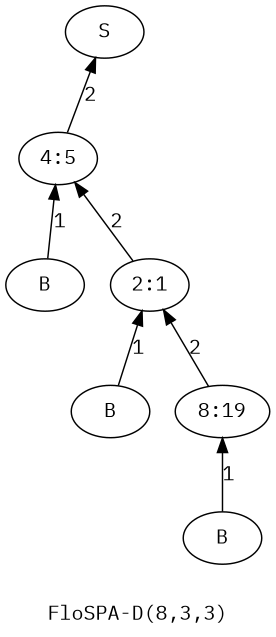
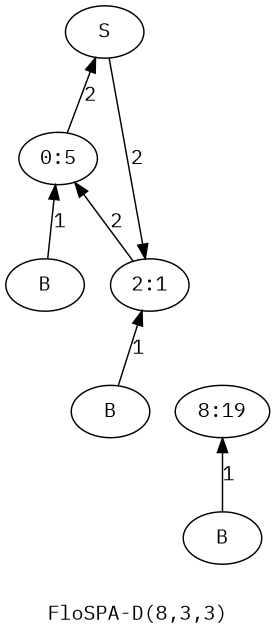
node "4:5": label "4:5" -> "0:5"
edge "8:19" -> "2:1": now "S" -> "2:1"
